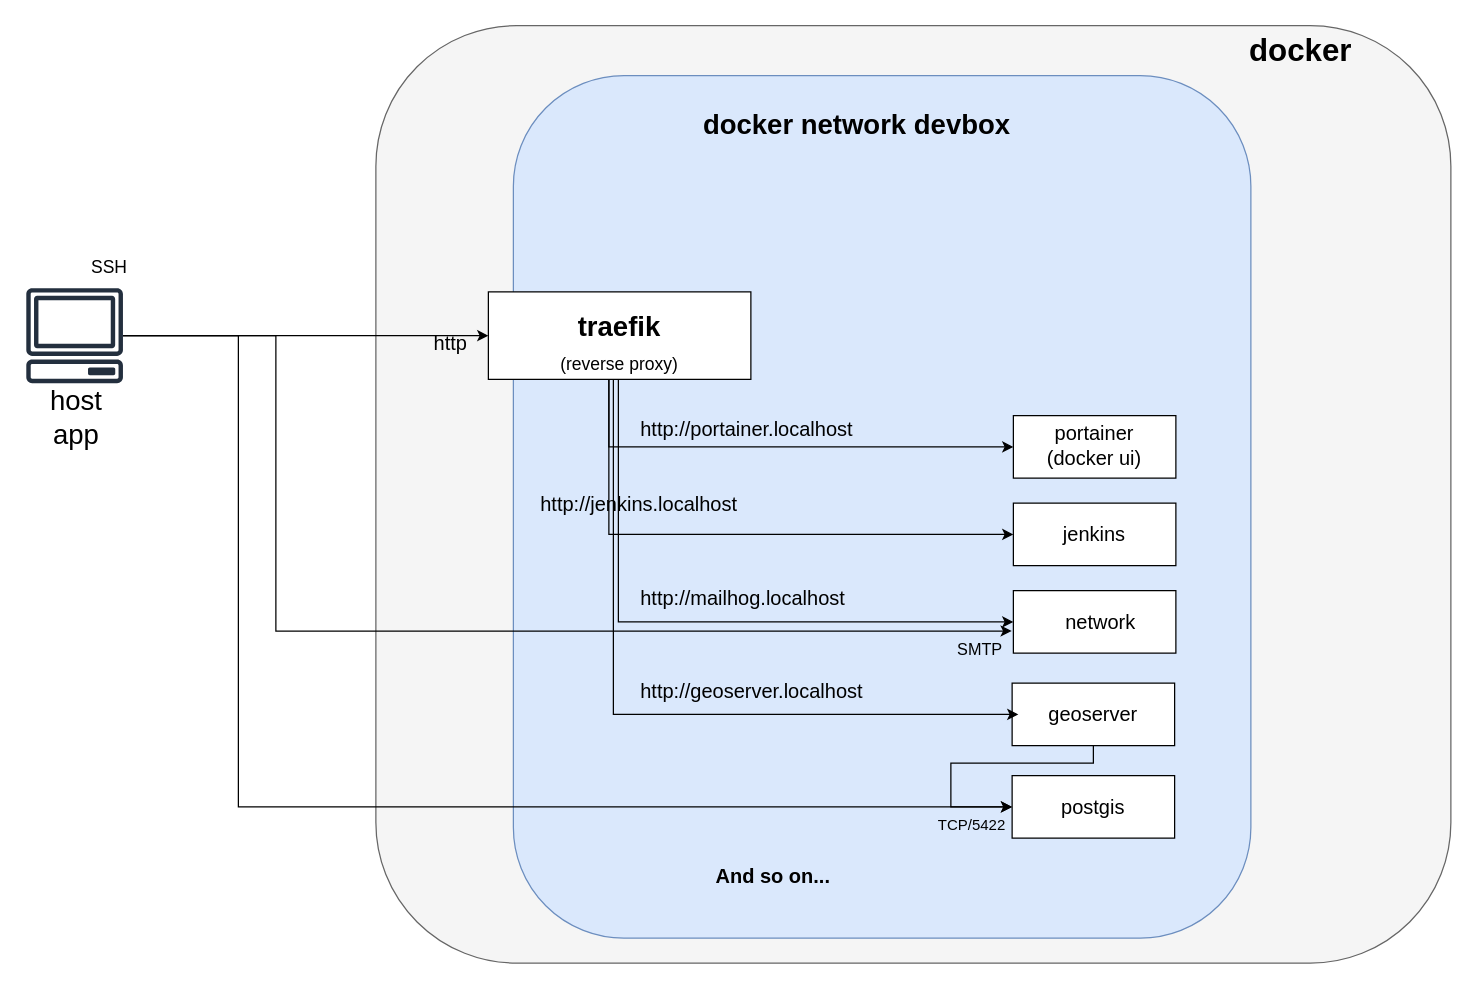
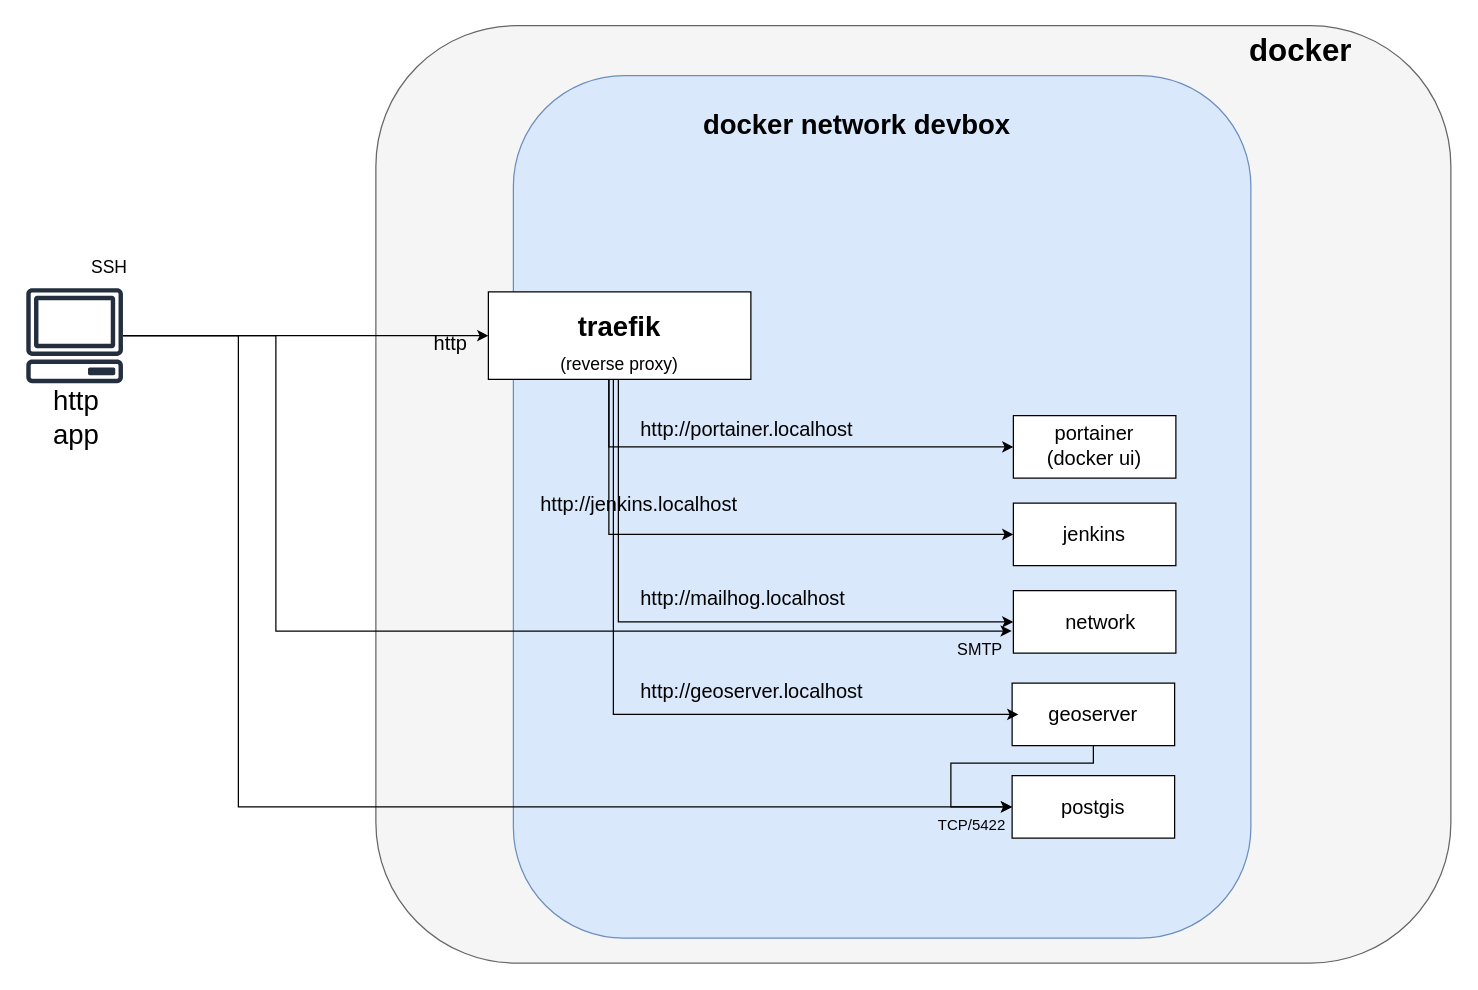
node "host app": label "host app" -> "http app"
node "And so on...": removed
